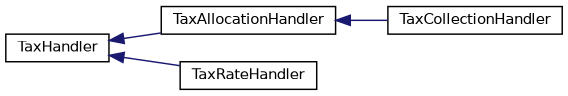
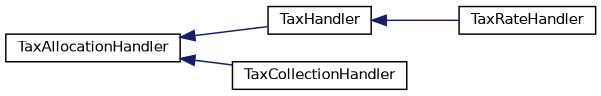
edge "TaxAllocationHandler" -> "TaxHandler": reversed
